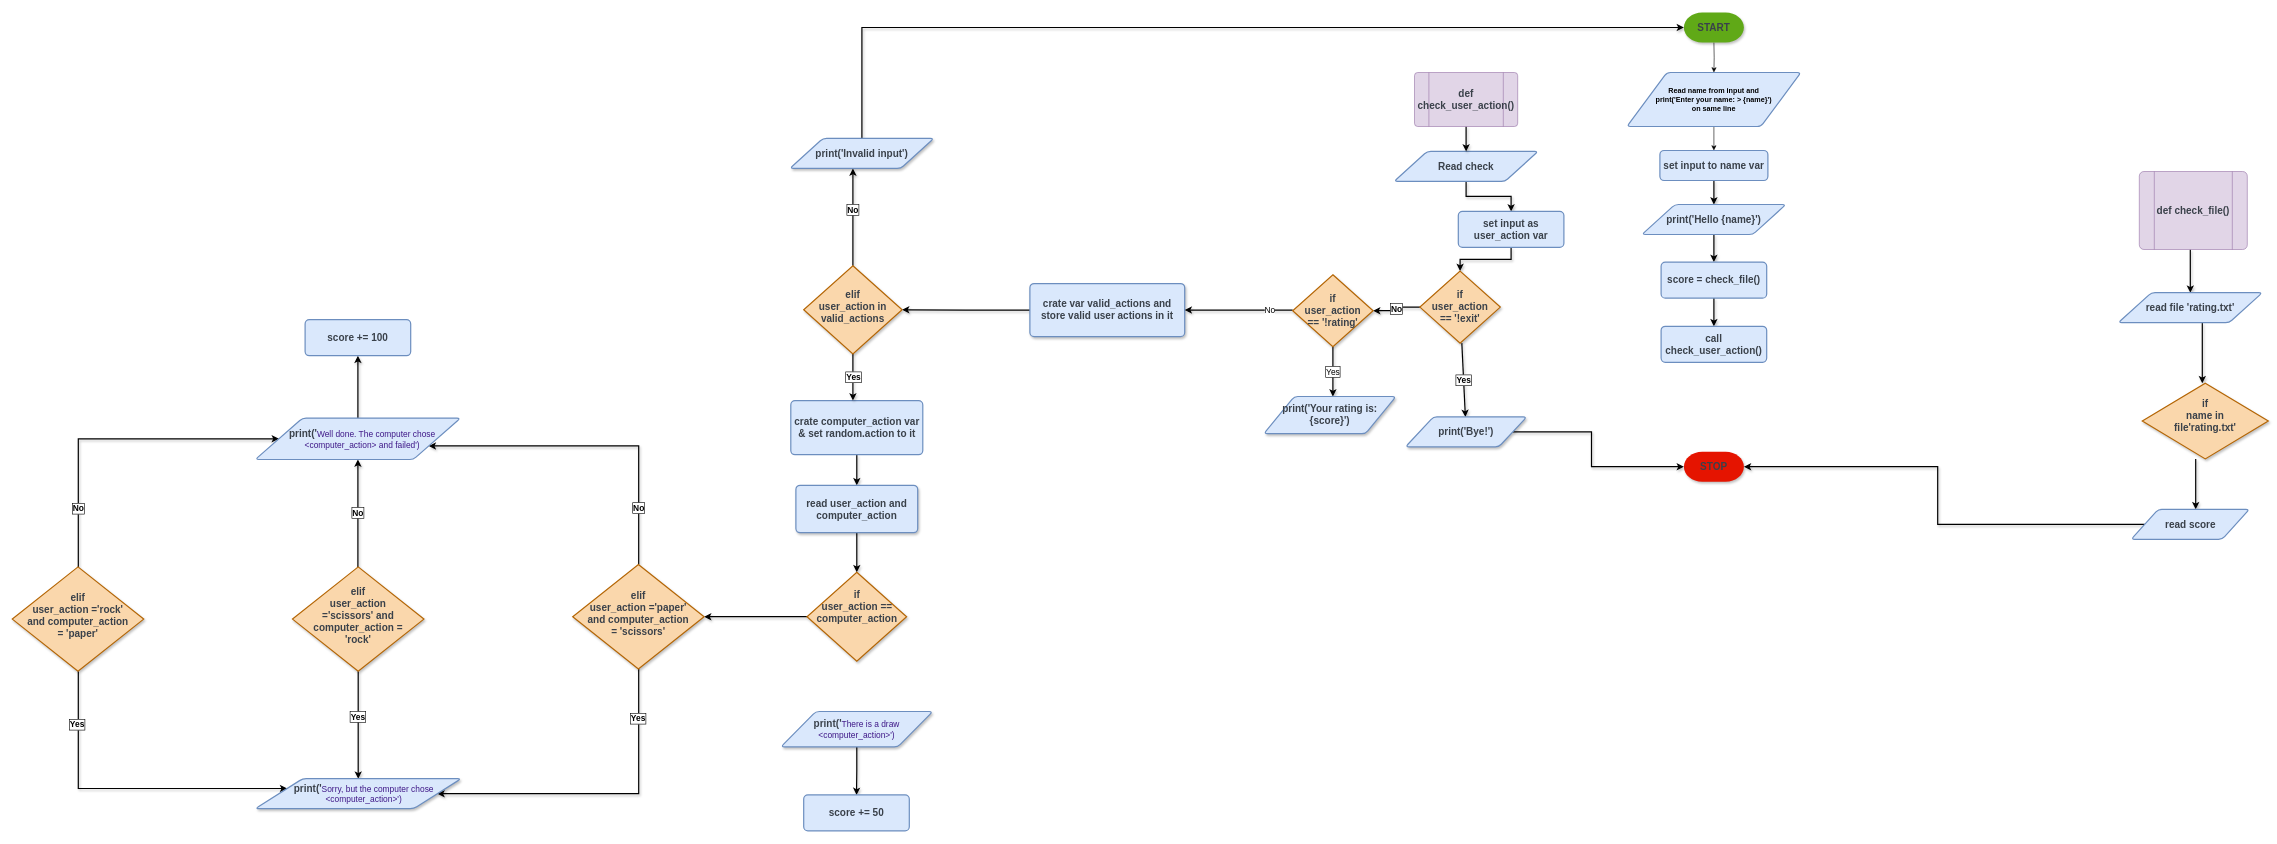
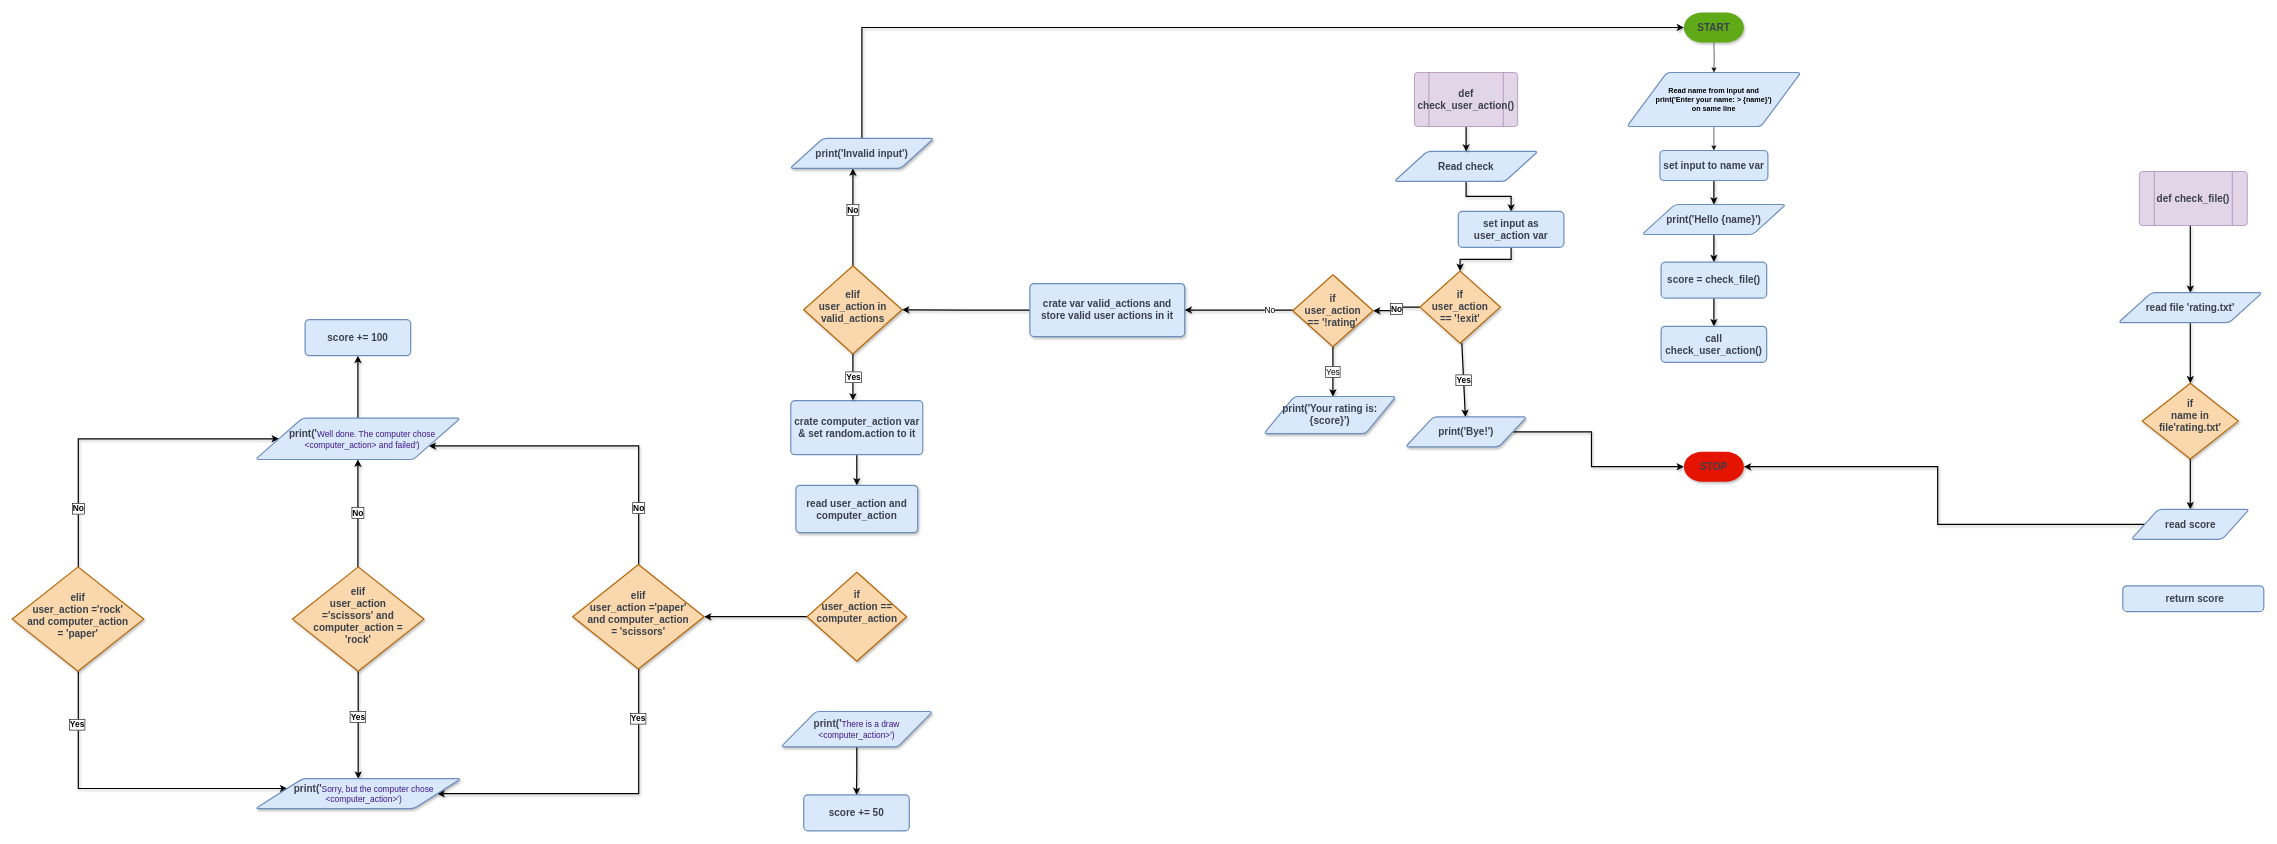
node "def check_file()": size 108x78 -> 108x54
node "if name in file'rating.txt'": size 126x76 -> 96x76
edge "read user_action and computer_action" -> "if user_action == computer_action": removed
node "return score": added
